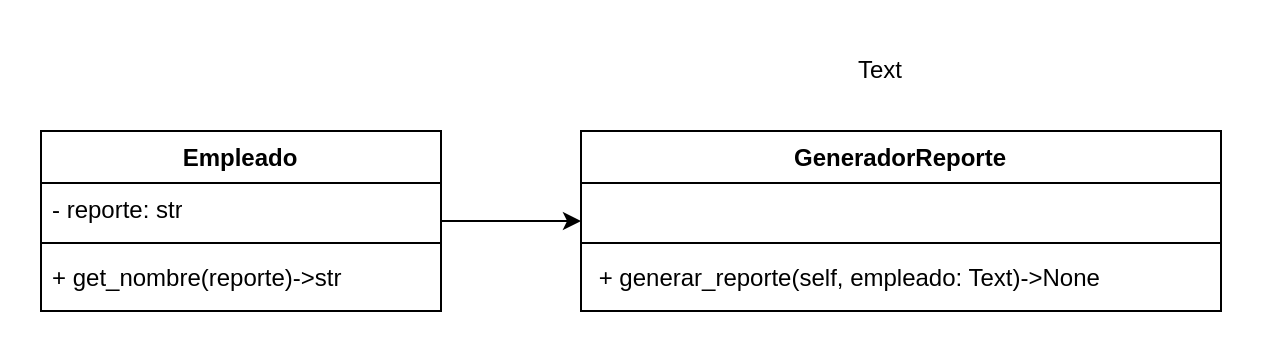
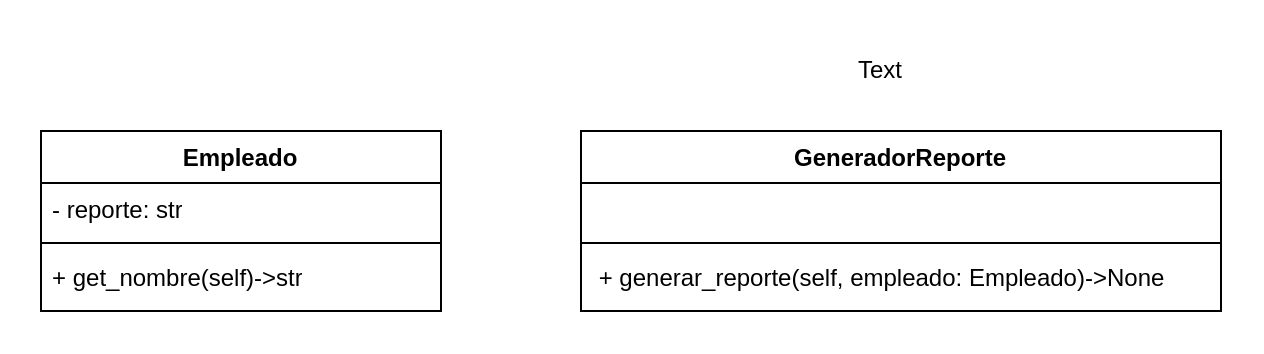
edge "Empleado" -> "GeneradorReporte": removed
node "+ get_nombre(reporte)->str": label "+ get_nombre(reporte)->str" -> "+ get_nombre(self)->str"
node "+ generar_reporte(self, empleado: Text)->None": label "+ generar_reporte(self, empleado: Text)->None" -> "+ generar_reporte(self, empleado: Empleado)->None"
